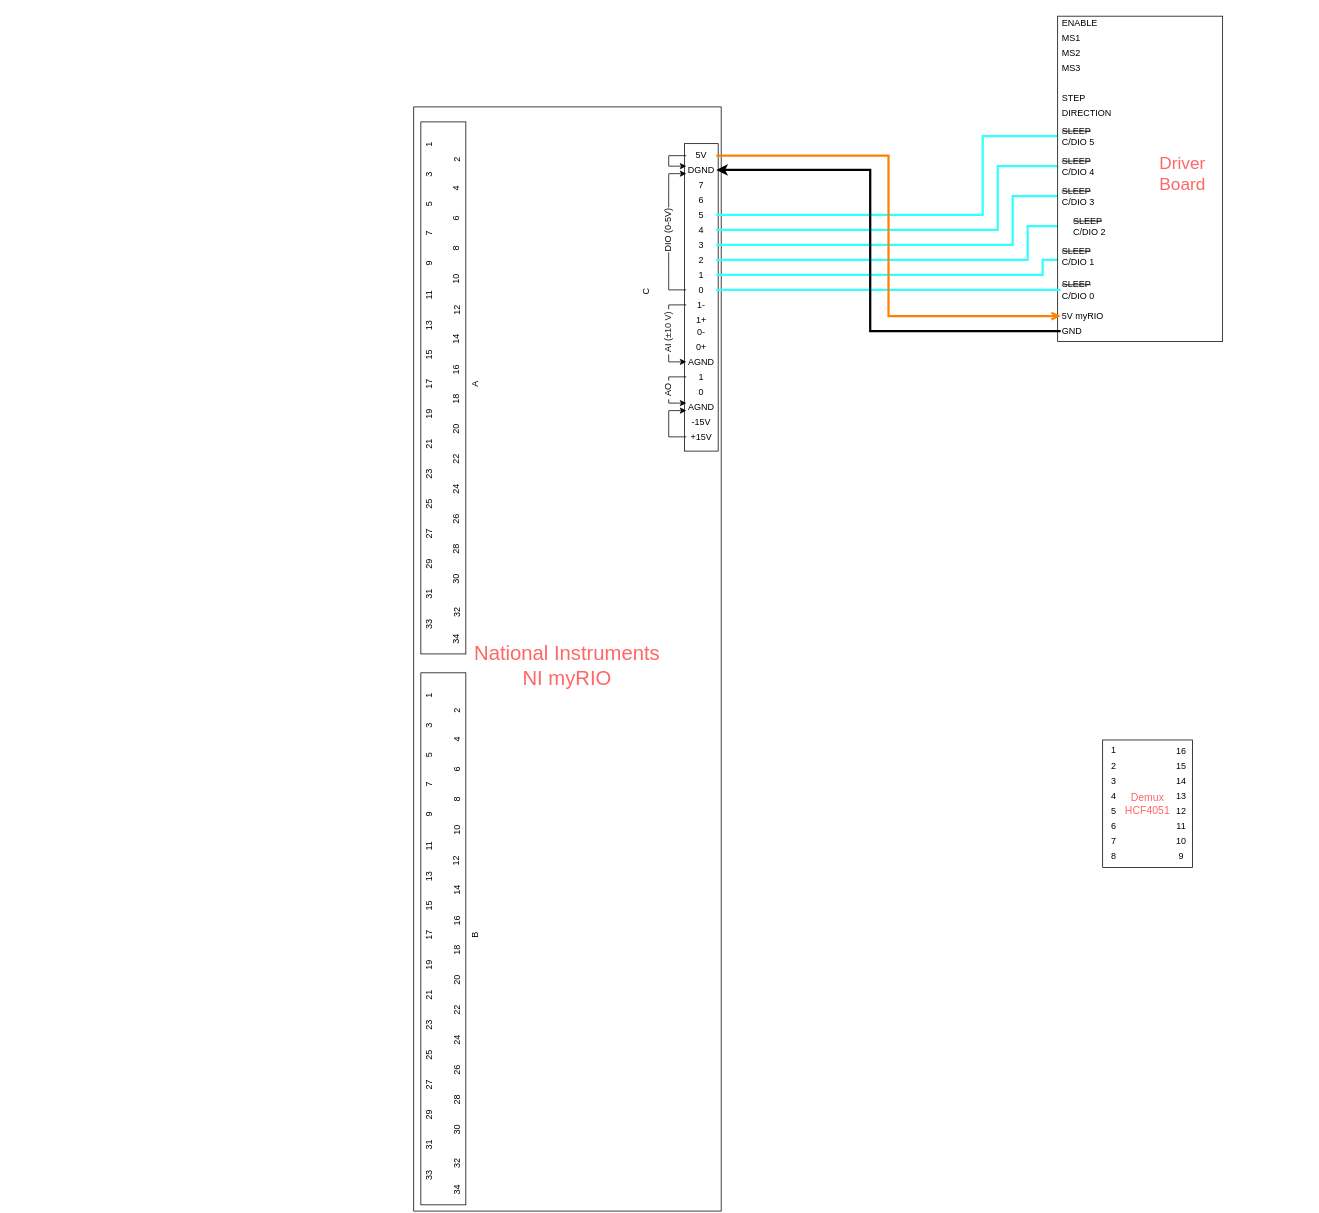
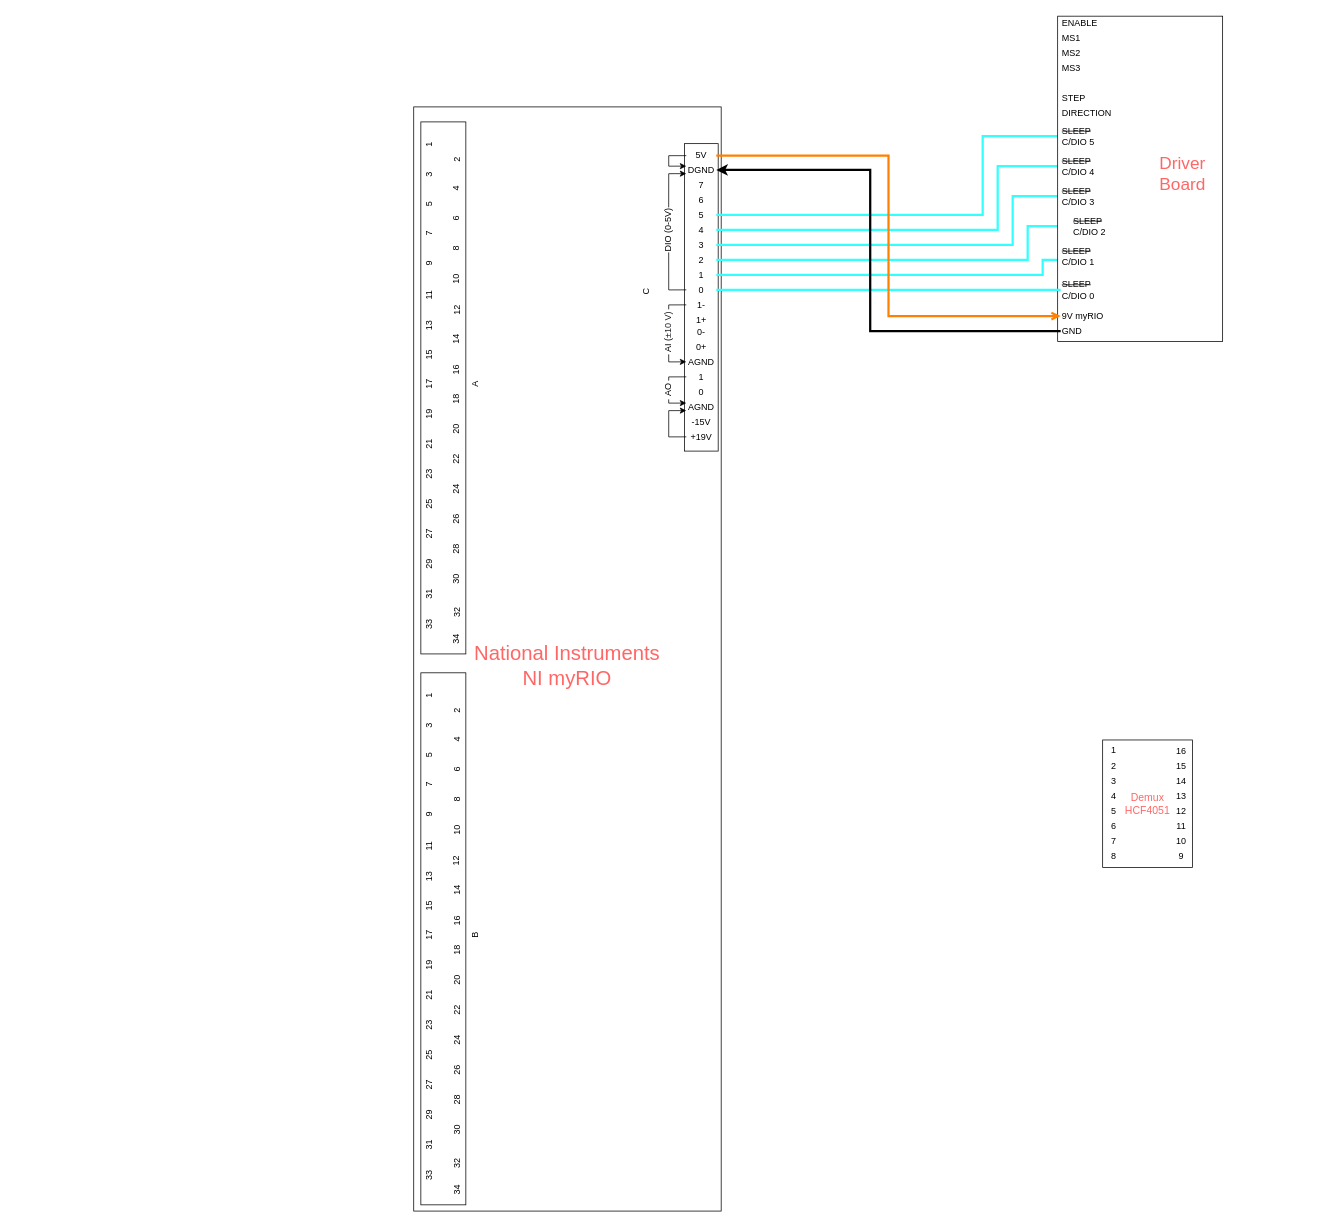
node "5V myRIO": label "5V myRIO" -> "9V myRIO"
node "+15V": label "+15V" -> "+19V"
